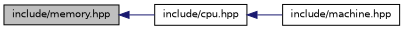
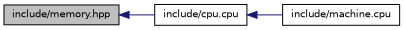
node "include/cpu.hpp": label "include/cpu.hpp" -> "include/cpu.cpu"
node "include/machine.hpp": label "include/machine.hpp" -> "include/machine.cpu"
